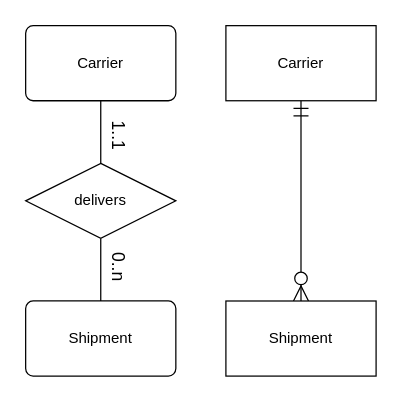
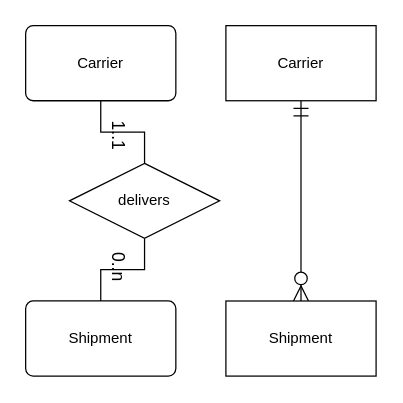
node "delivers": moved (101, 201) -> (144, 201)
